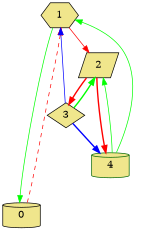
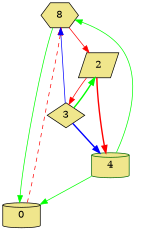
node "1": label "1" -> "8"
edge "2" -> "3": style bold -> solid
edge "4" -> "2": now "4" -> "0"
